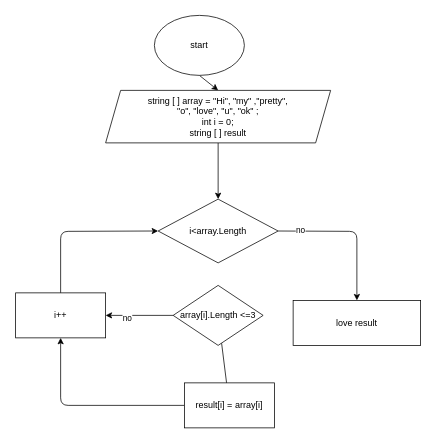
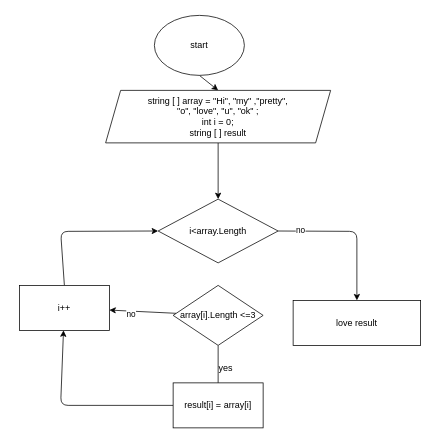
node "i++": moved (60, 315) -> (64, 308)
node "yes": added
node "result[i] = array[i]": moved (229, 405) -> (218, 405)
